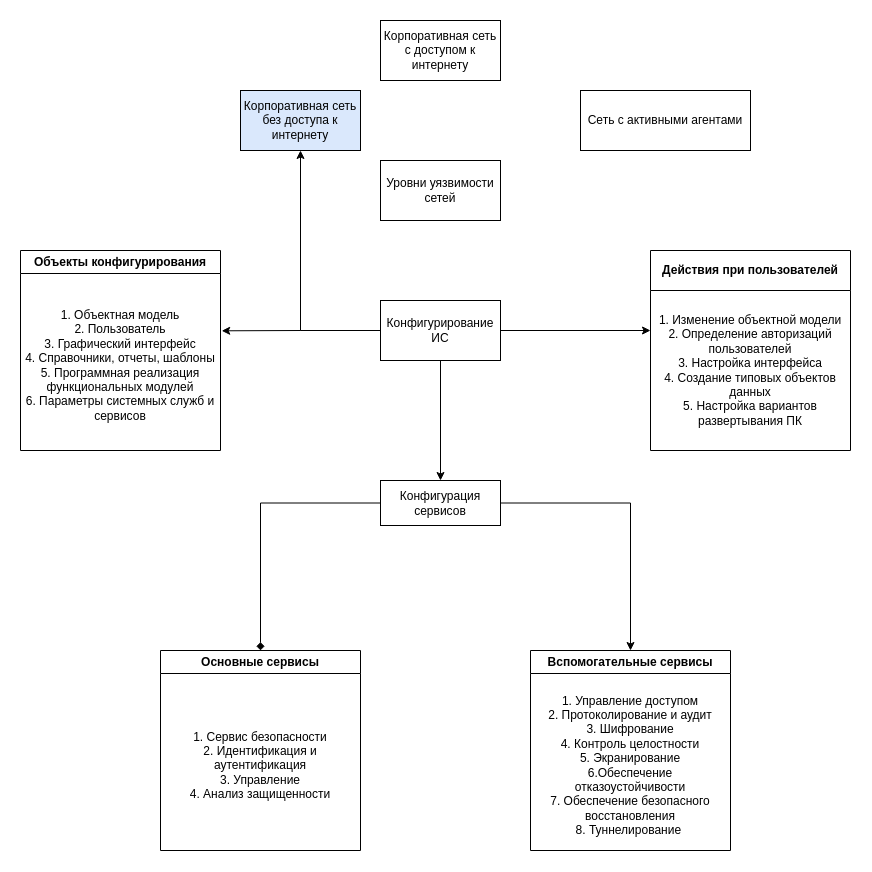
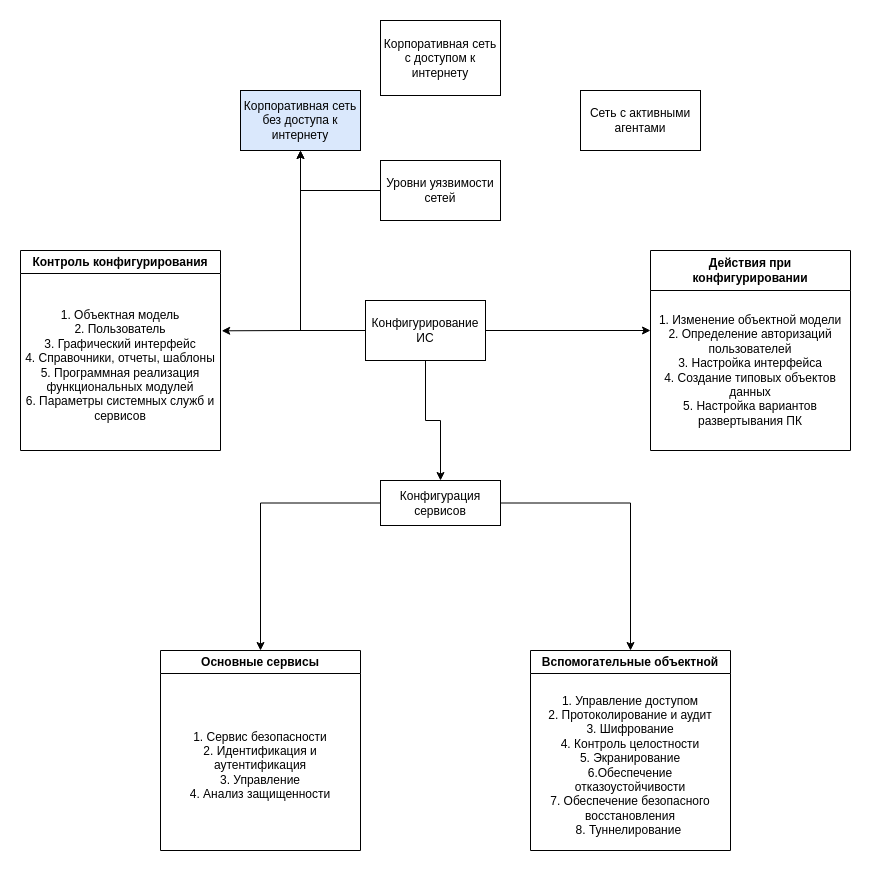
node "Корпоративная сеть с доступом к интернету": size 120x60 -> 120x75
node "Сеть с активными агентами": size 170x60 -> 120x60
edge "Уровни уязвимости сетей" -> "Корпоративная сеть без доступа к интернету": added
node "Объекты конфигурирования": label "Объекты конфигурирования" -> "Контроль конфигурирования"
node "Действия при пользователей": label "Действия при пользователей" -> "Действия при конфигурировании"
node "Конфигурирование ИС": moved (441, 331) -> (426, 331)
edge "Конфигурация сервисов" -> "Основные сервисы": arrowhead diamond -> classic
node "Вспомогательные сервисы": label "Вспомогательные сервисы" -> "Вспомогательные объектной"
